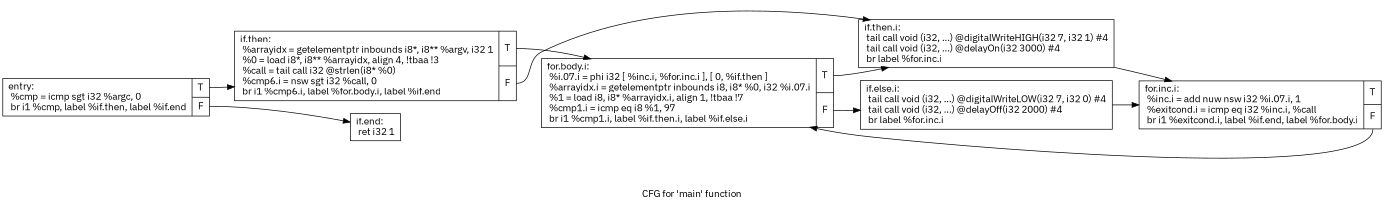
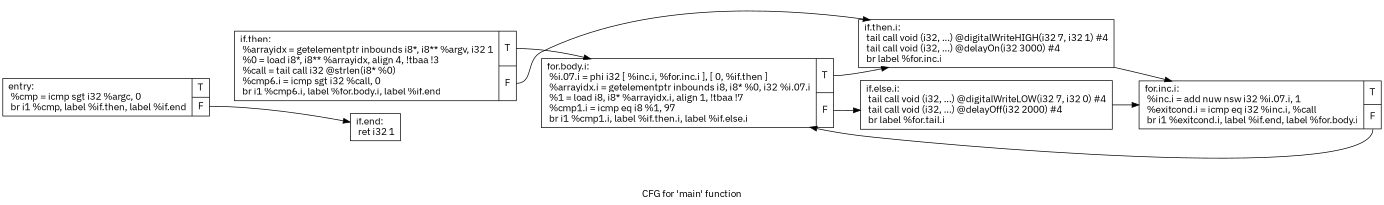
node "if.then:": text "%cmp6.i = nsw sgt i32 %call, 0" -> "%cmp6.i = icmp sgt i32 %call, 0"
edge "entry:" -> "if.then:": removed
node "if.else.i:": text "br label %for.inc.i" -> "br label %for.tail.i"
